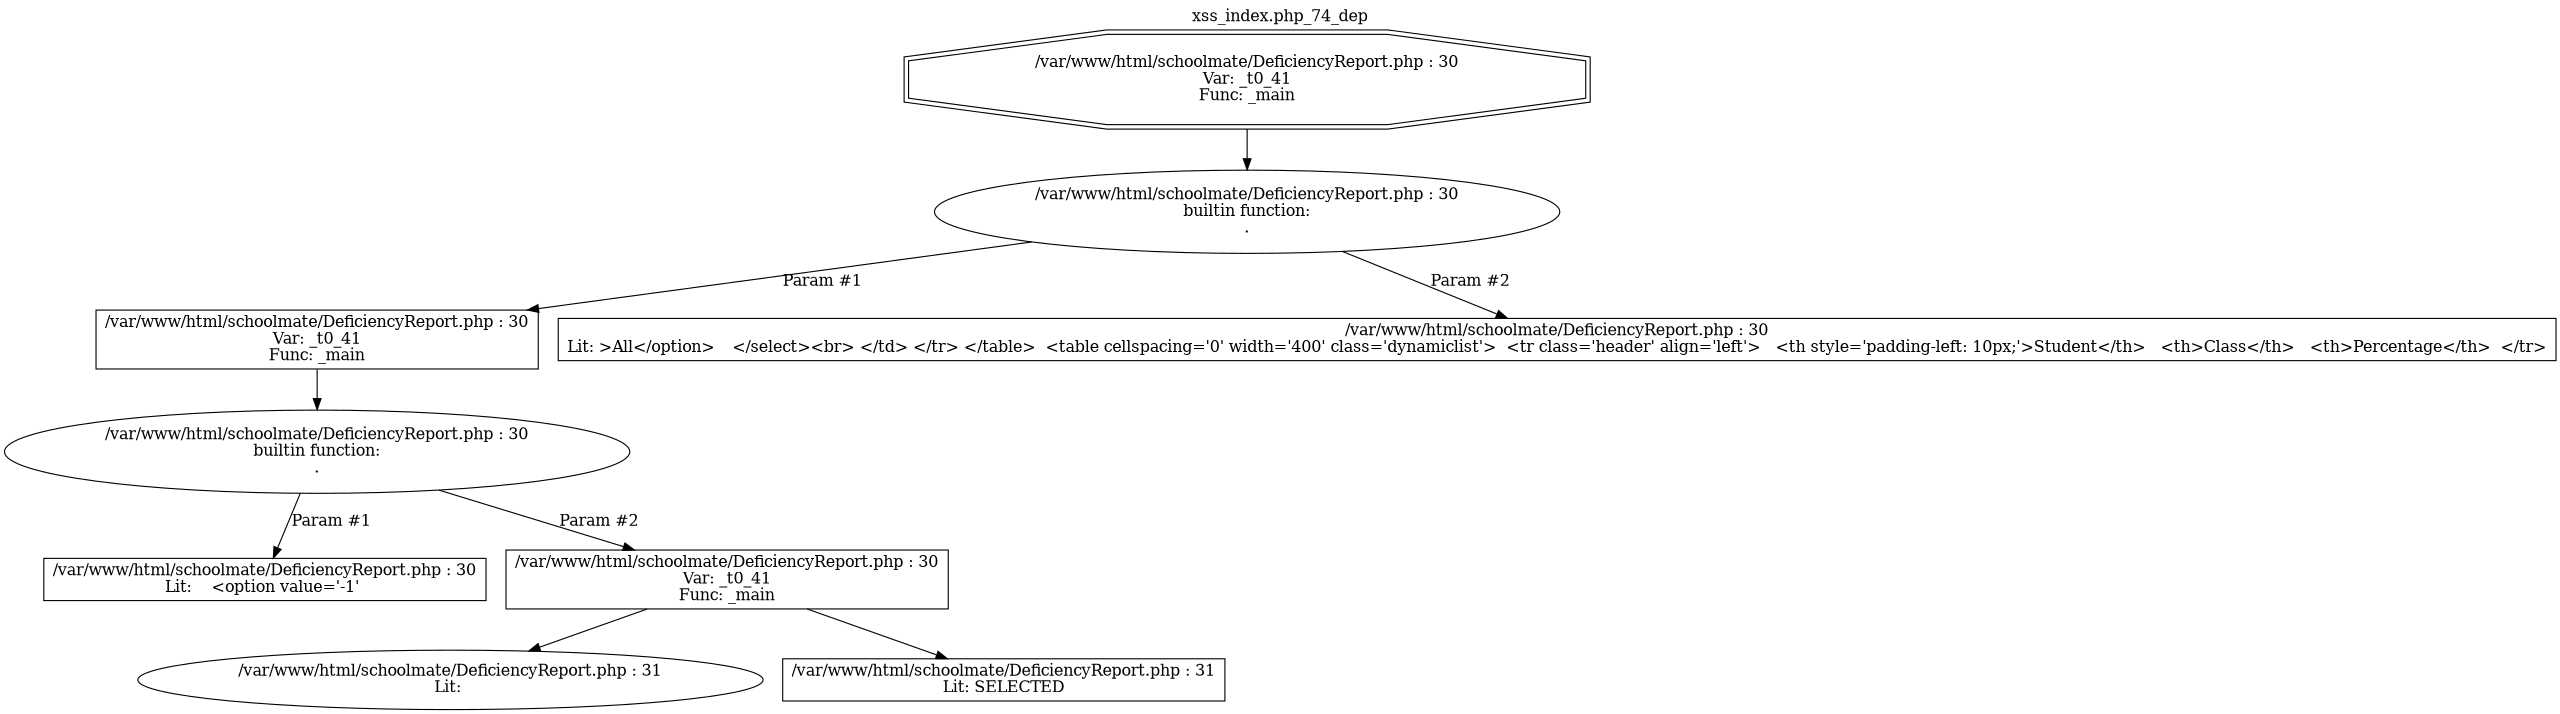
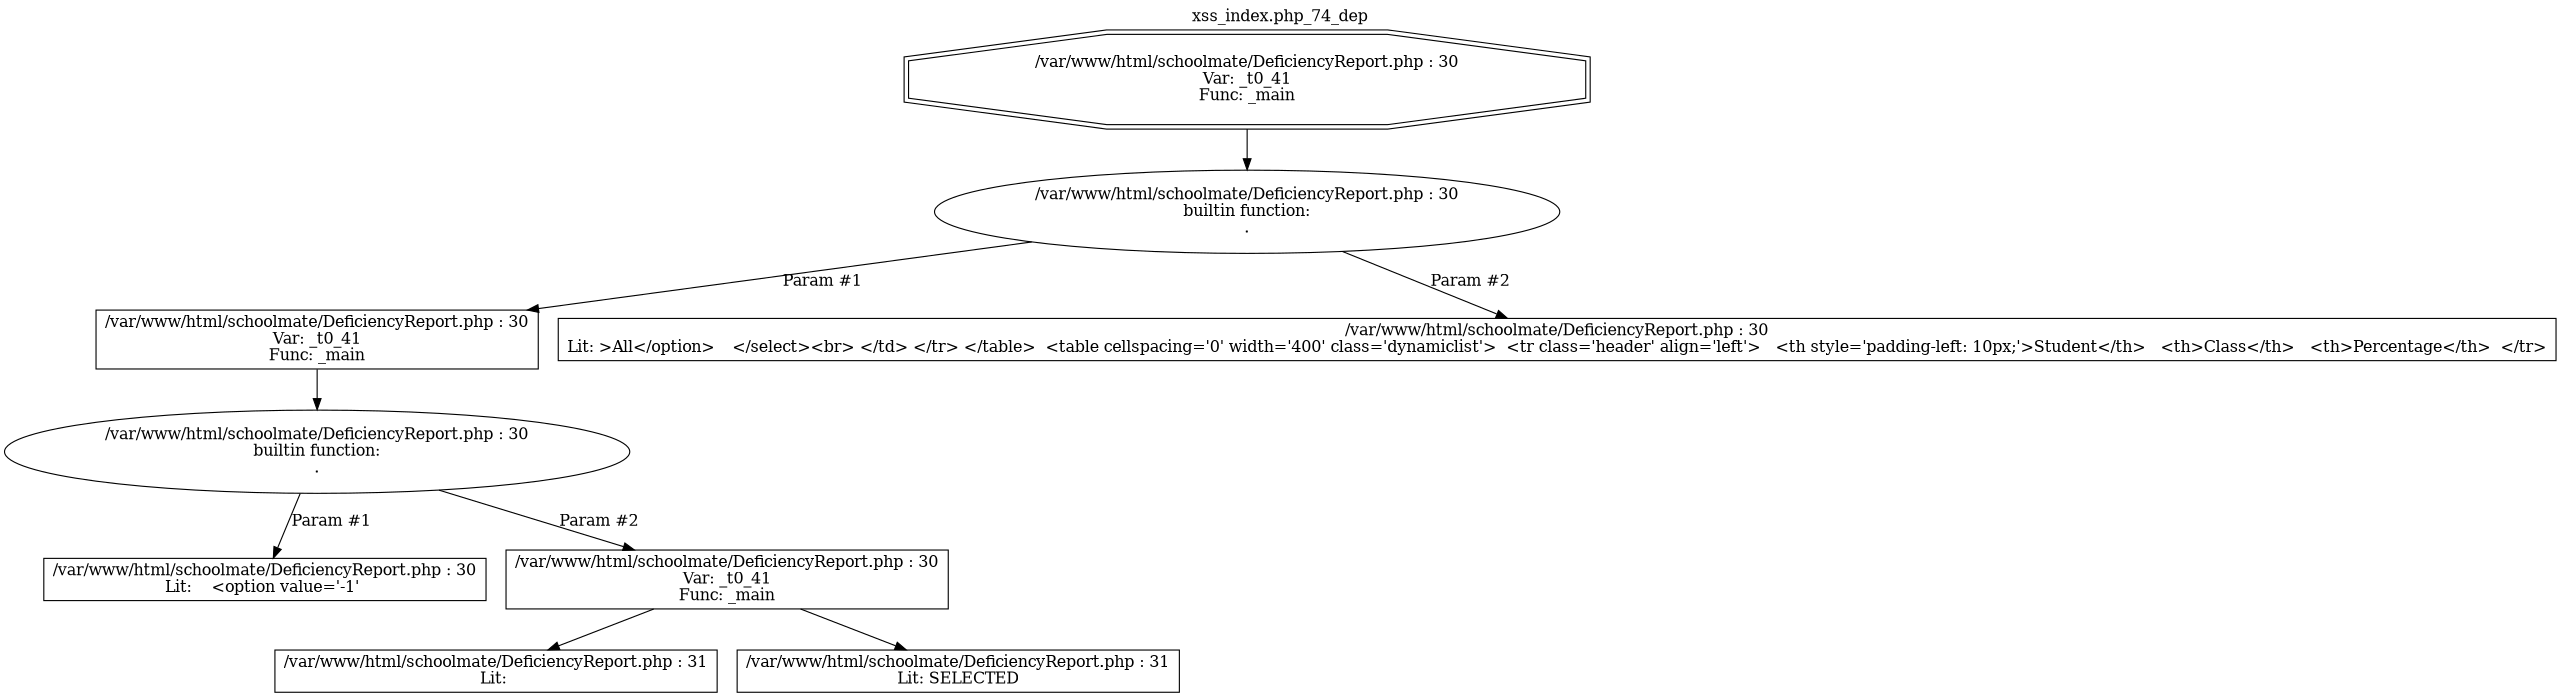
node "/var/www/html/schoolmate/DeficiencyReport.php : 31 Lit:": shape ellipse -> box
